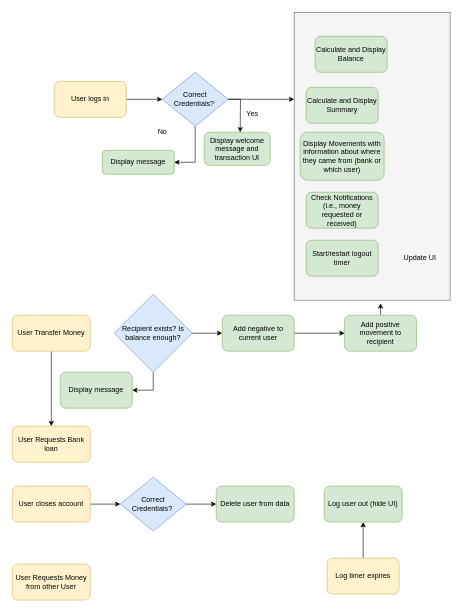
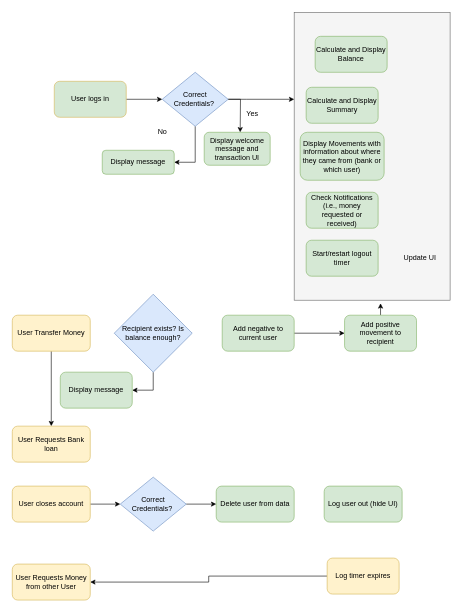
node "User logs in": fillcolor #fff2cc -> #d5e8d4
edge "Recipient exists? Is balance enough?" -> "Add negative to current user": removed
edge "Log timer expires" -> "Log user out (hide UI)": now "Log timer expires" -> "User Requests Money from other User"
